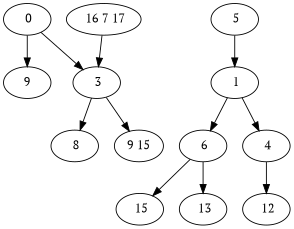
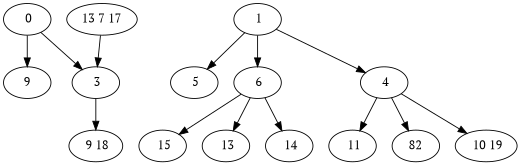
node "16 7 17": label "16 7 17" -> "13 7 17"
edge "5" -> "1": reversed
node "8": removed
node "9 15": label "9 15" -> "9 18"
node "14": added
node "11": added
node "10 19": added
node "12": label "12" -> "82"
